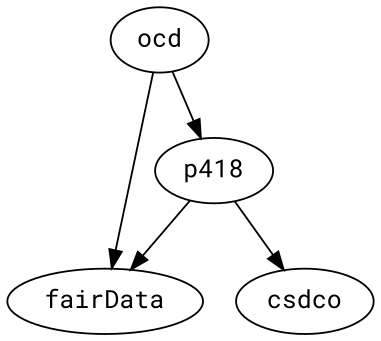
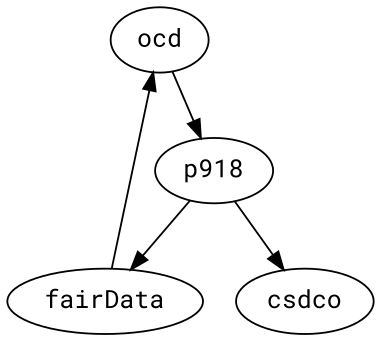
edge "ocd" -> "fairData": reversed
node "p418": label "p418" -> "p918"
